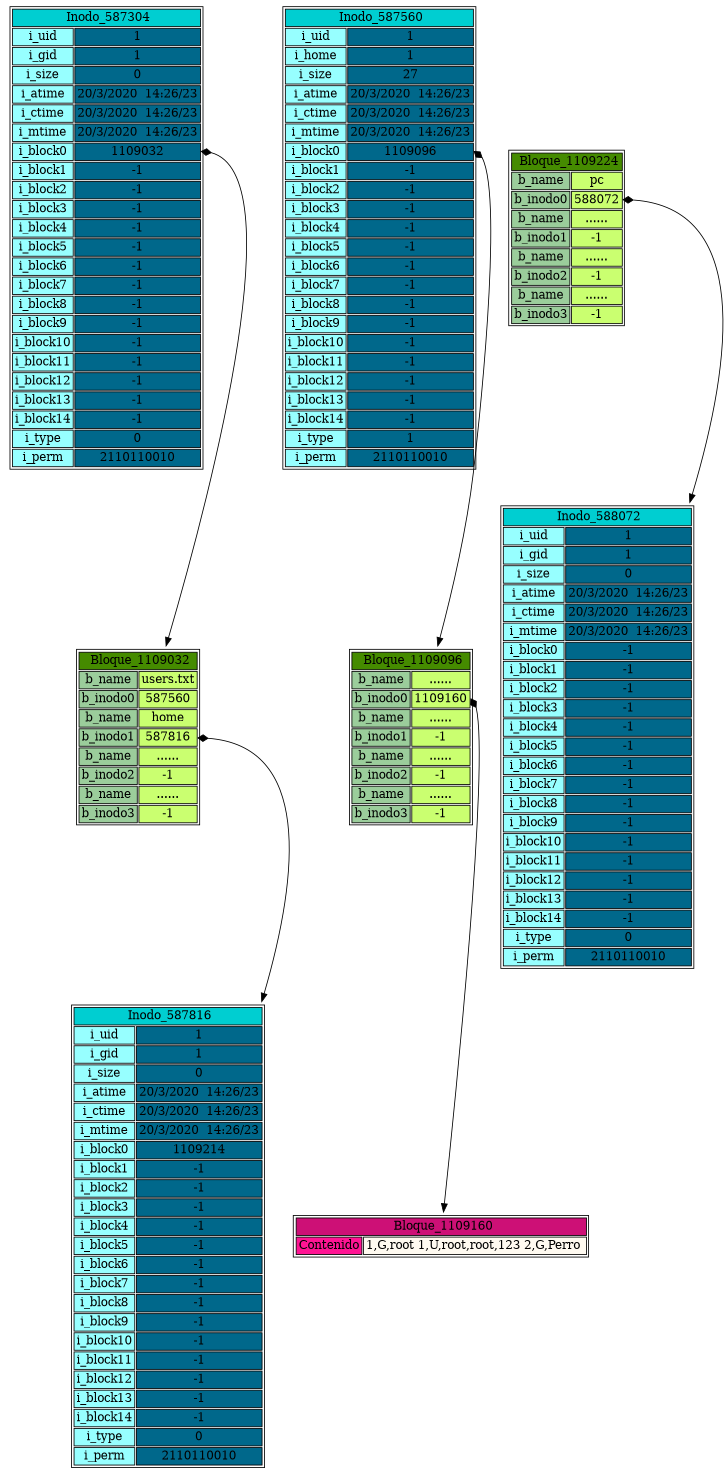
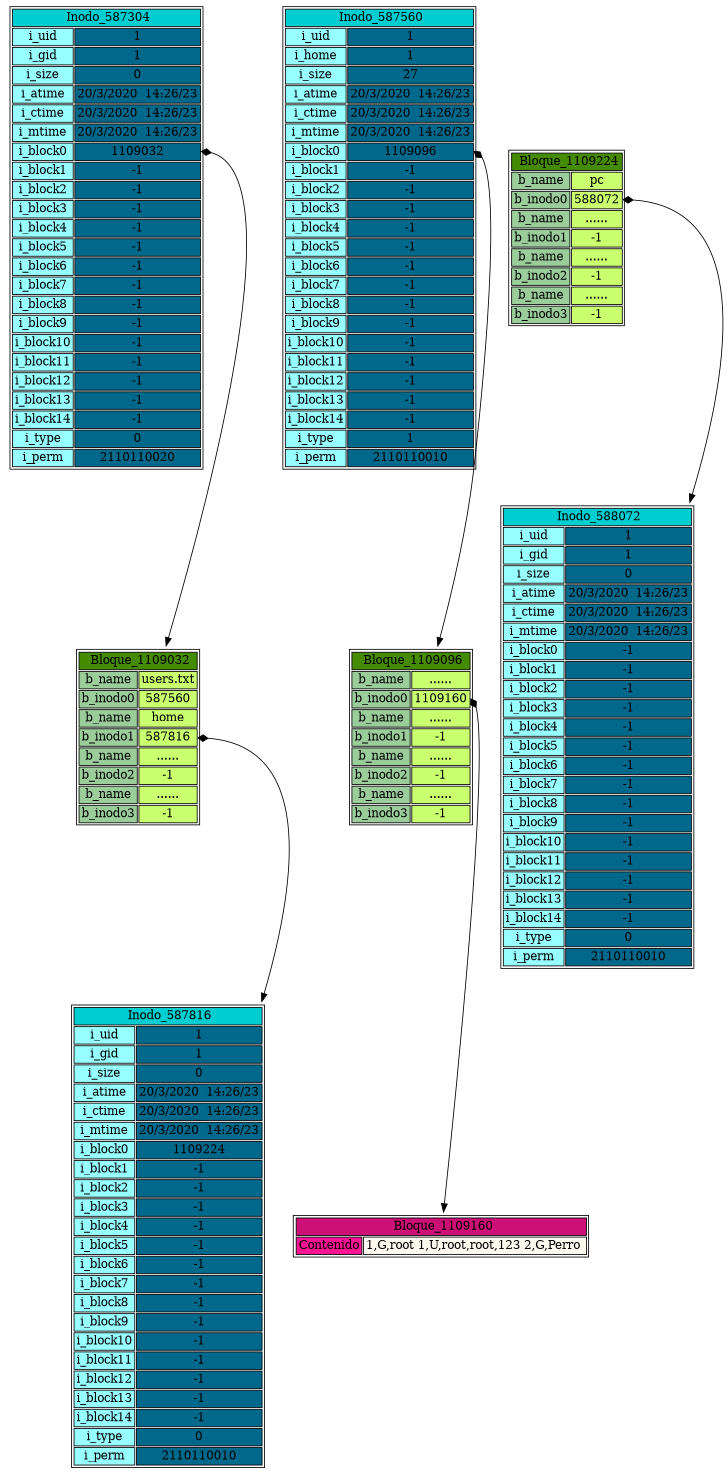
node "Inodo_587304": text "2110110010" -> "2110110020"
node "Inodo_587816": text "1109214" -> "1109224"
